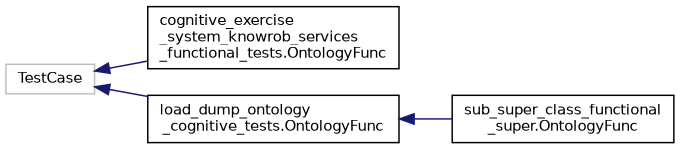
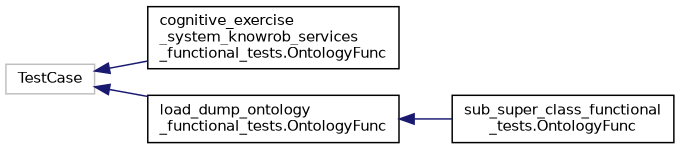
node "load_dump_ontology _cognitive_tests.OntologyFunc": label "load_dump_ontology _cognitive_tests.OntologyFunc" -> "load_dump_ontology _functional_tests.OntologyFunc"
node "sub_super_class_functional _super.OntologyFunc": label "sub_super_class_functional _super.OntologyFunc" -> "sub_super_class_functional _tests.OntologyFunc"
